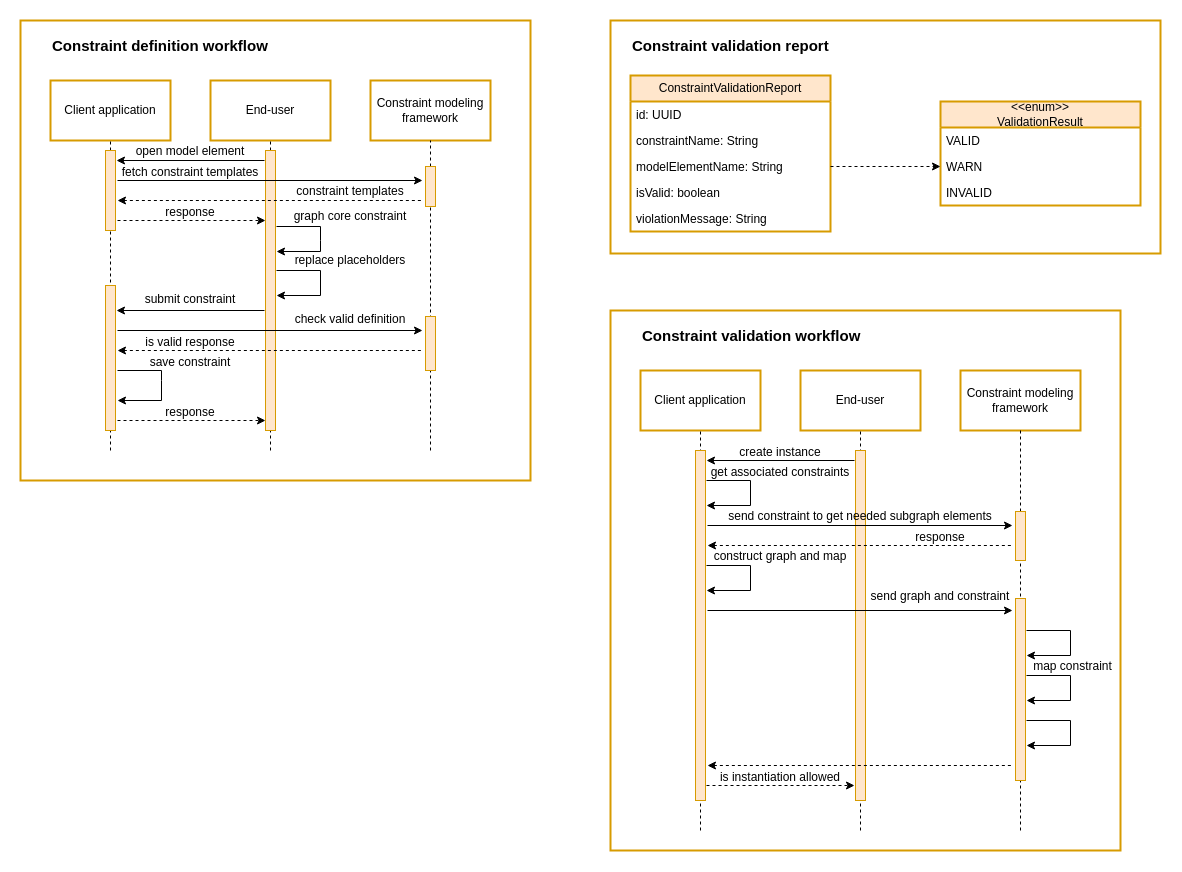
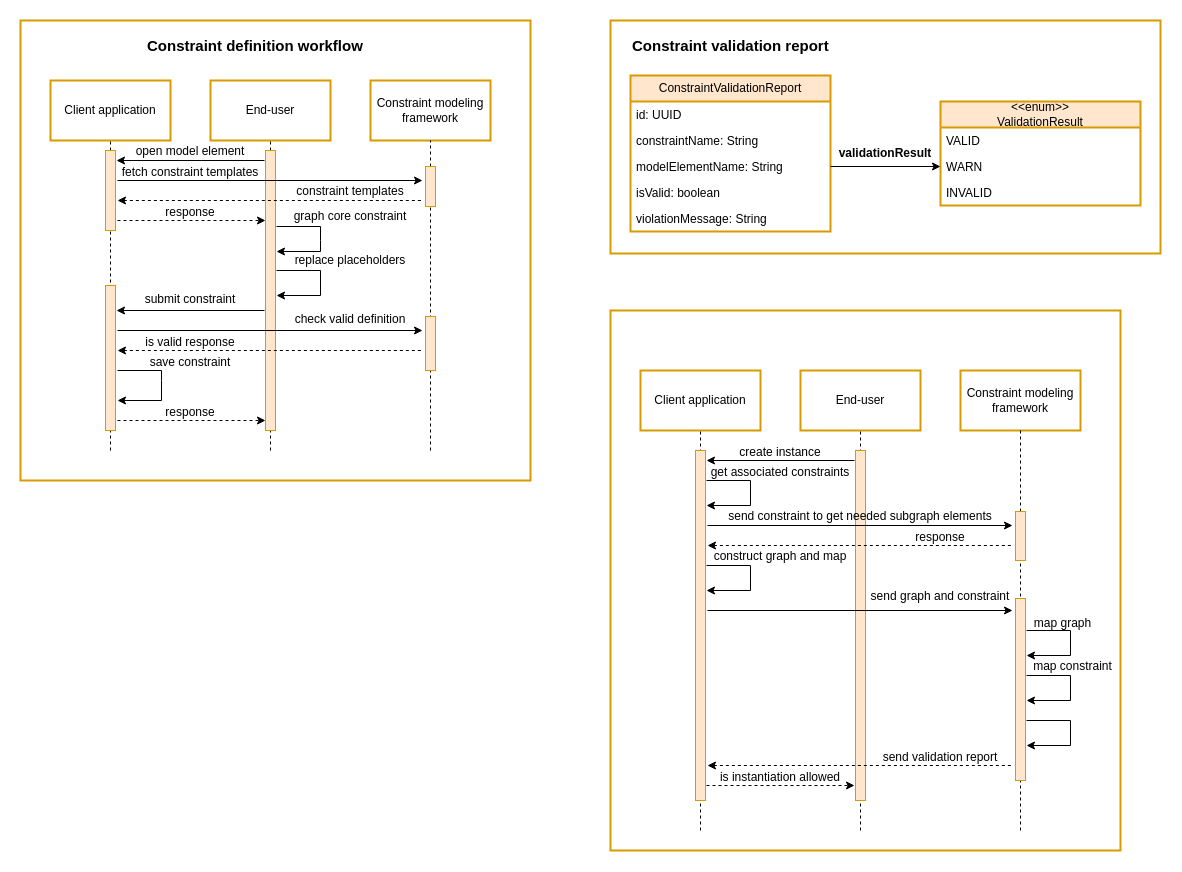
node "Constraint definition workflow": moved (171, 46) -> (266, 46)
node "validationResult": added
edge "modelElementName: String" -> "WARN": style dashed -> solid
node "Constraint validation workflow": removed
node "map graph": added
node "send validation report": added
